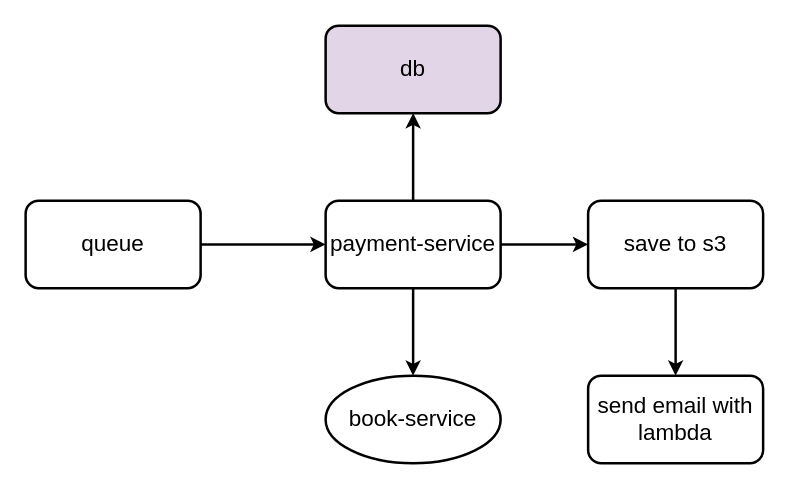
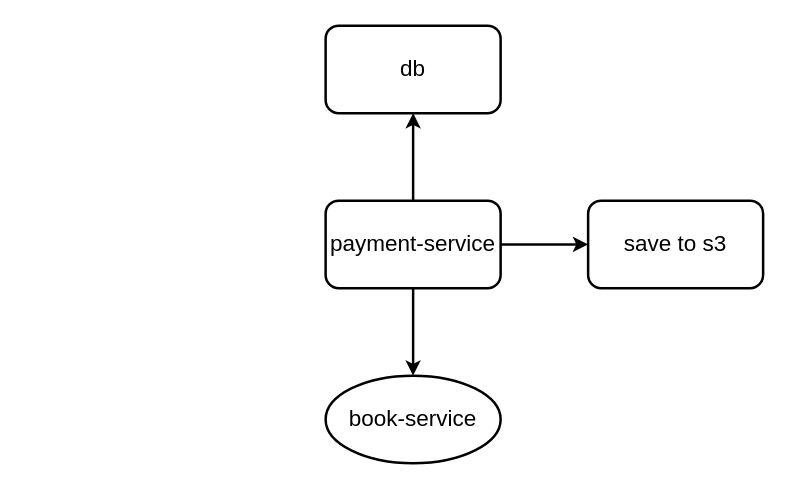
node "db": fillcolor #e1d5e7 -> #ffffff
node "queue": removed
edge "queue" -> "payment-service": removed
edge "save to s3" -> "send email with lambda": removed
node "send email with lambda": removed
